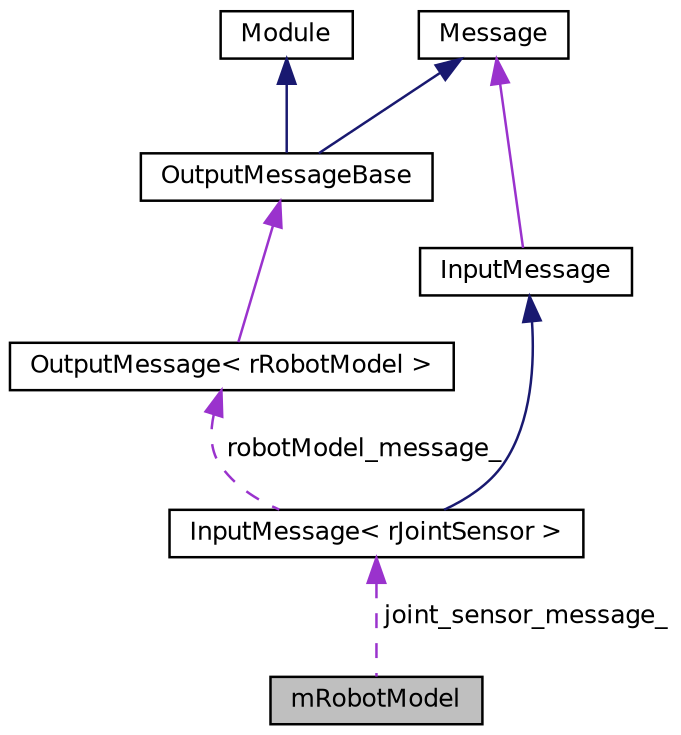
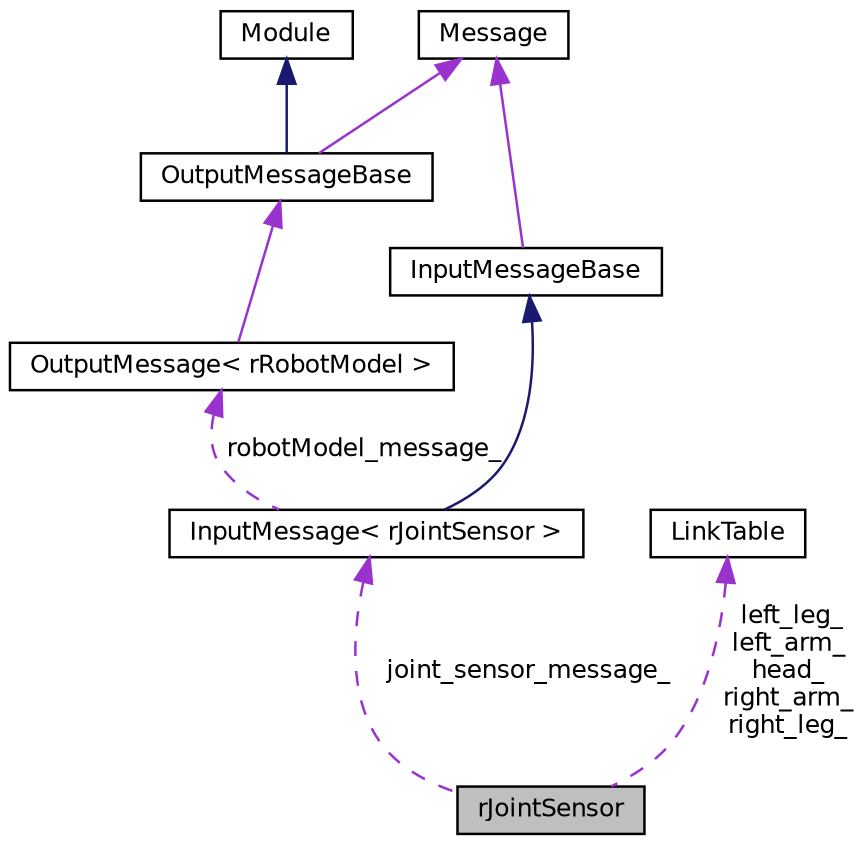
edge "OutputMessageBase" -> "Message": color midnightblue -> darkorchid3
node "InputMessage": label "InputMessage" -> "InputMessageBase"
node "LinkTable": added
node "mRobotModel": label "mRobotModel" -> "rJointSensor"
